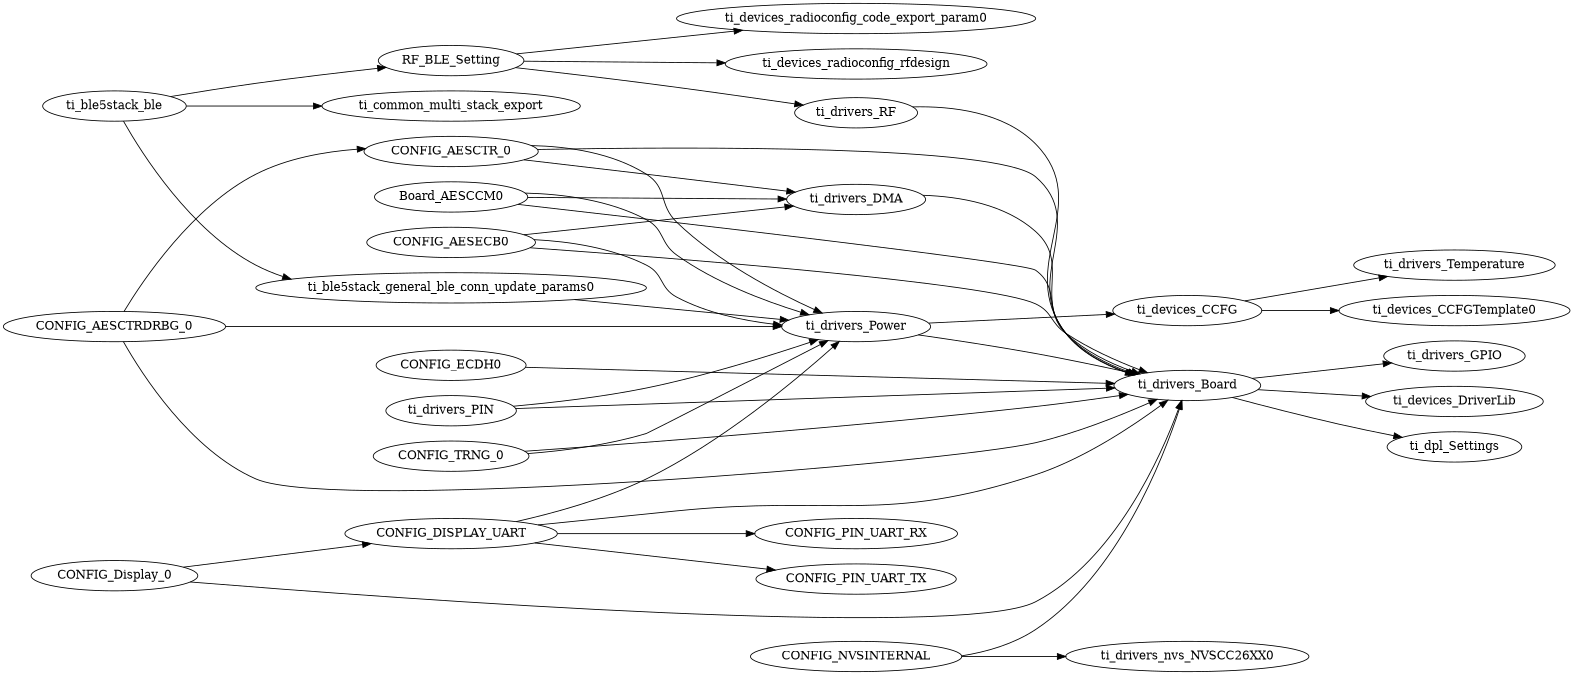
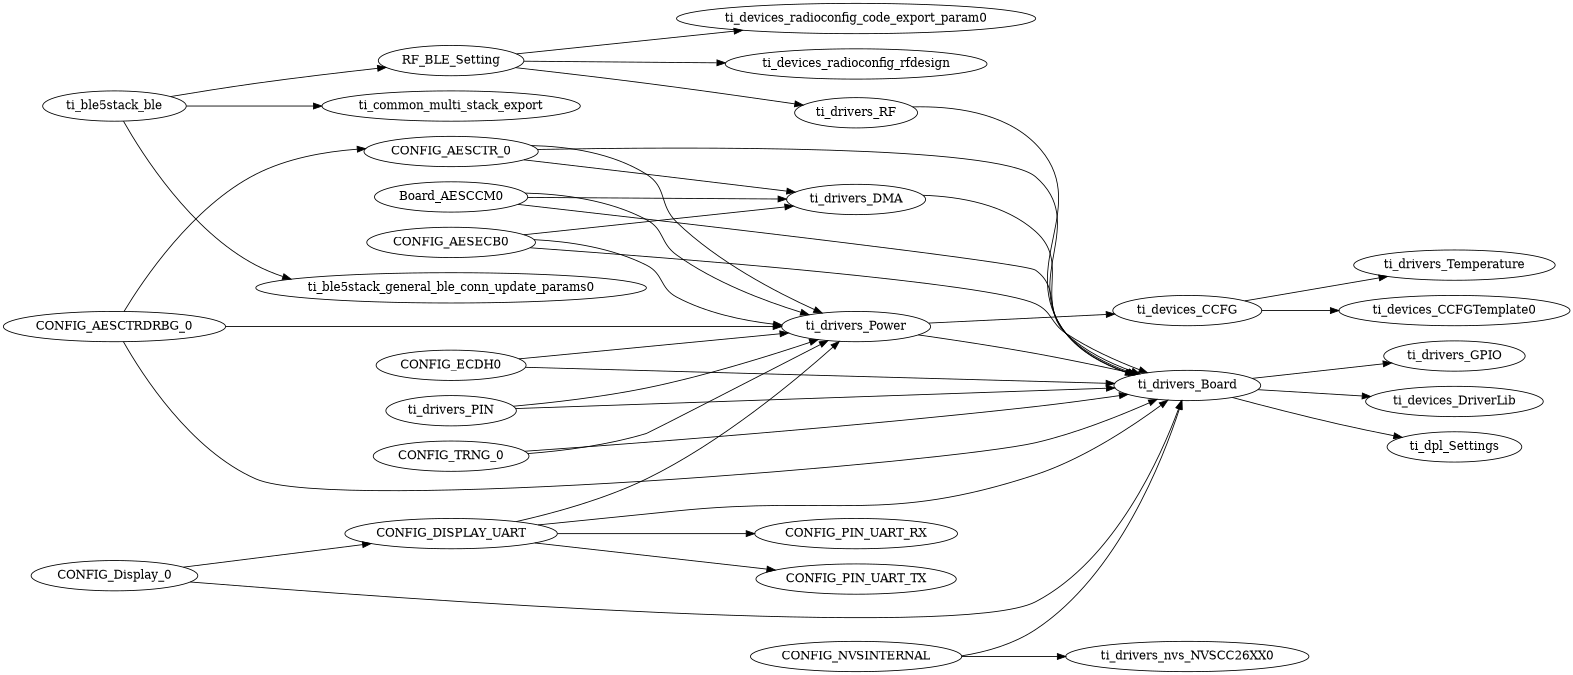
edge "ti_ble5stack_general_ble_conn_update_params0" -> "ti_drivers_Power": now "CONFIG_ECDH0" -> "ti_drivers_Power"
